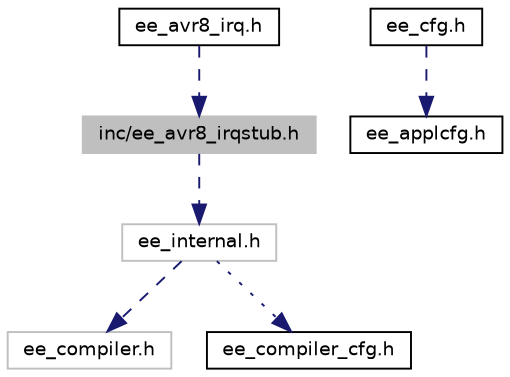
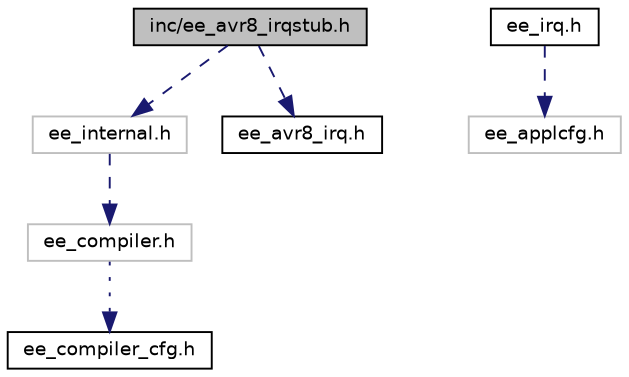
node "ee_cfg.h": label "ee_cfg.h" -> "ee_irq.h"
edge "ee_avr8_irq.h" -> "inc/ee_avr8_irqstub.h": reversed
node "inc/ee_avr8_irqstub.h": color grey75 -> black
node "ee_applcfg.h": color black -> grey75
edge "ee_internal.h" -> "ee_compiler_cfg.h": now "ee_compiler.h" -> "ee_compiler_cfg.h"
